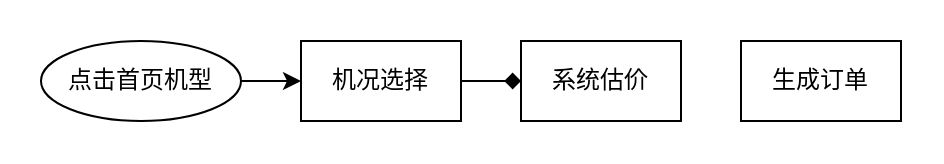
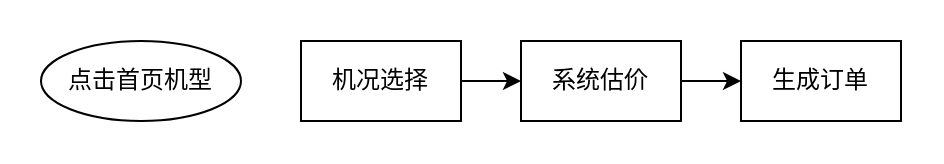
edge "点击首页机型" -> "机况选择": removed
edge "机况选择" -> "系统估价": arrowhead diamond -> classic
edge "系统估价" -> "生成订单": added
